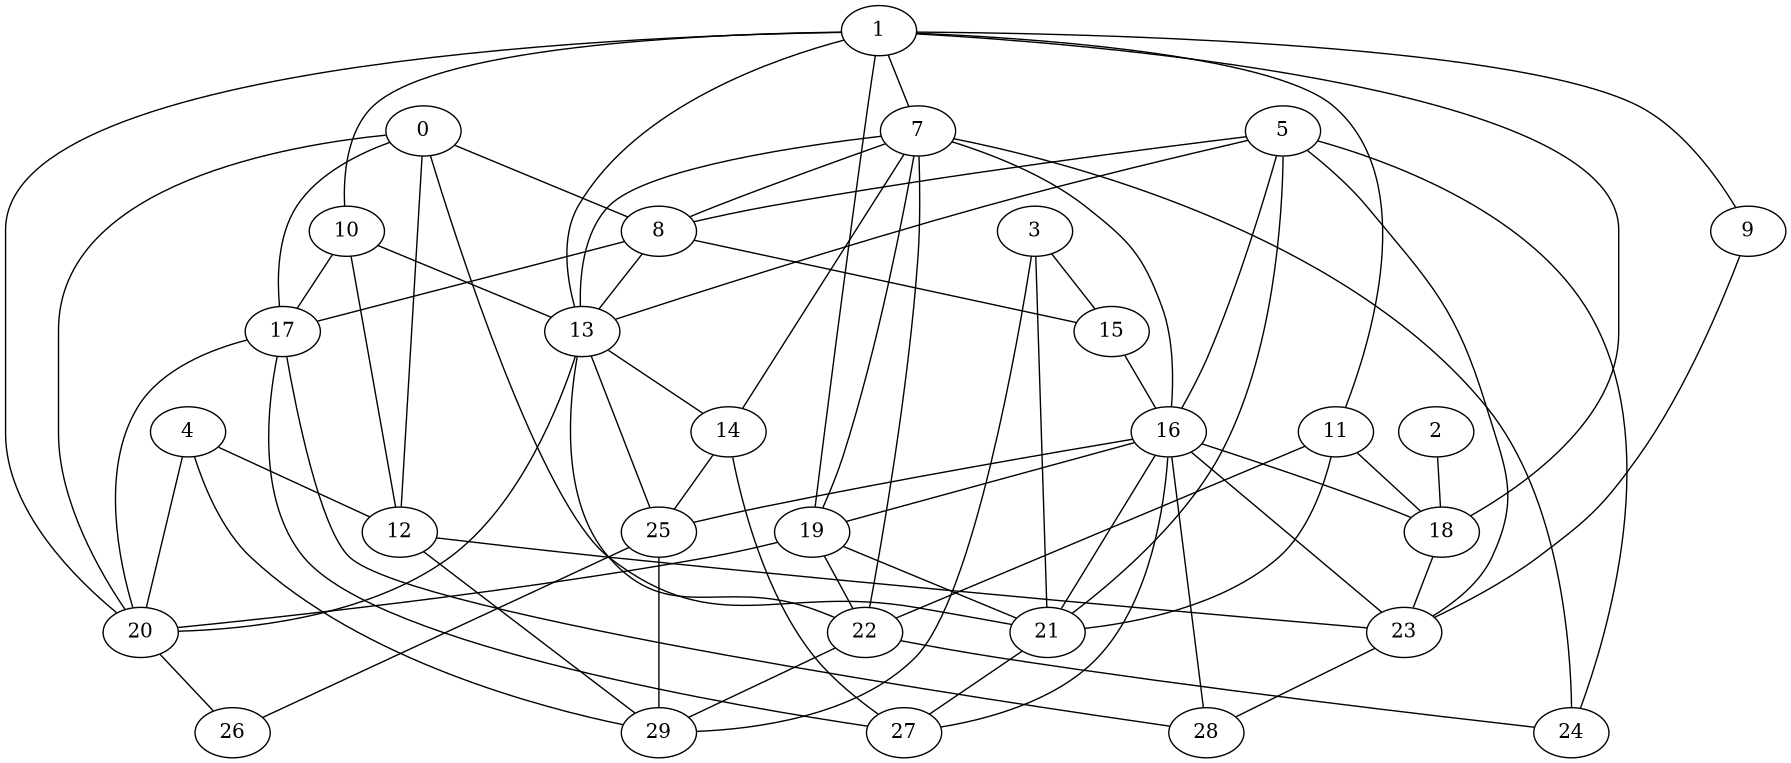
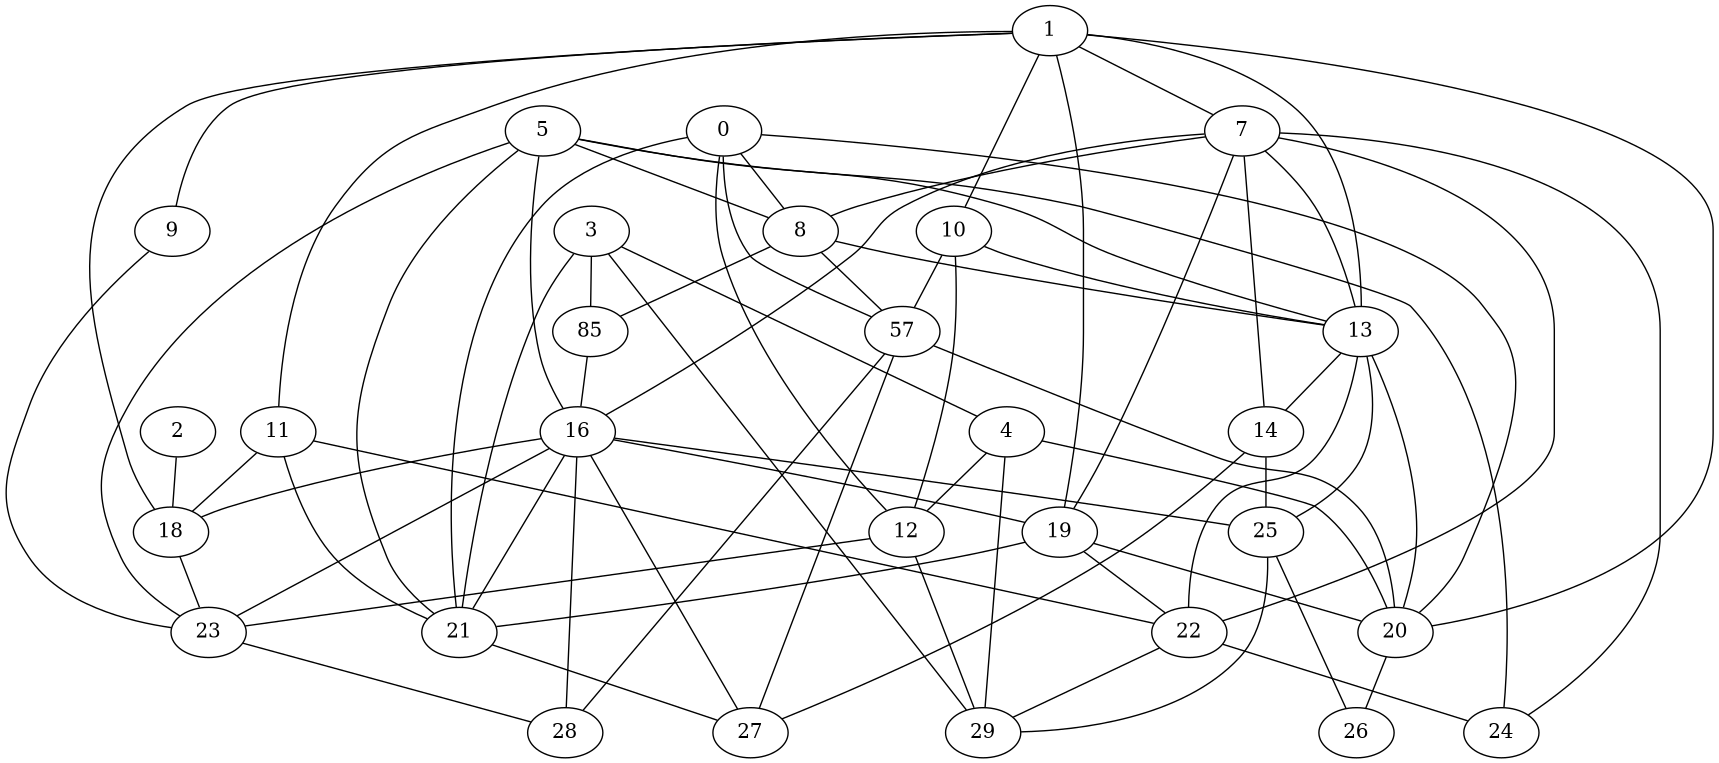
node "17": label "17" -> "57"
edge "3" -- "4": added
node "15": label "15" -> "85"
